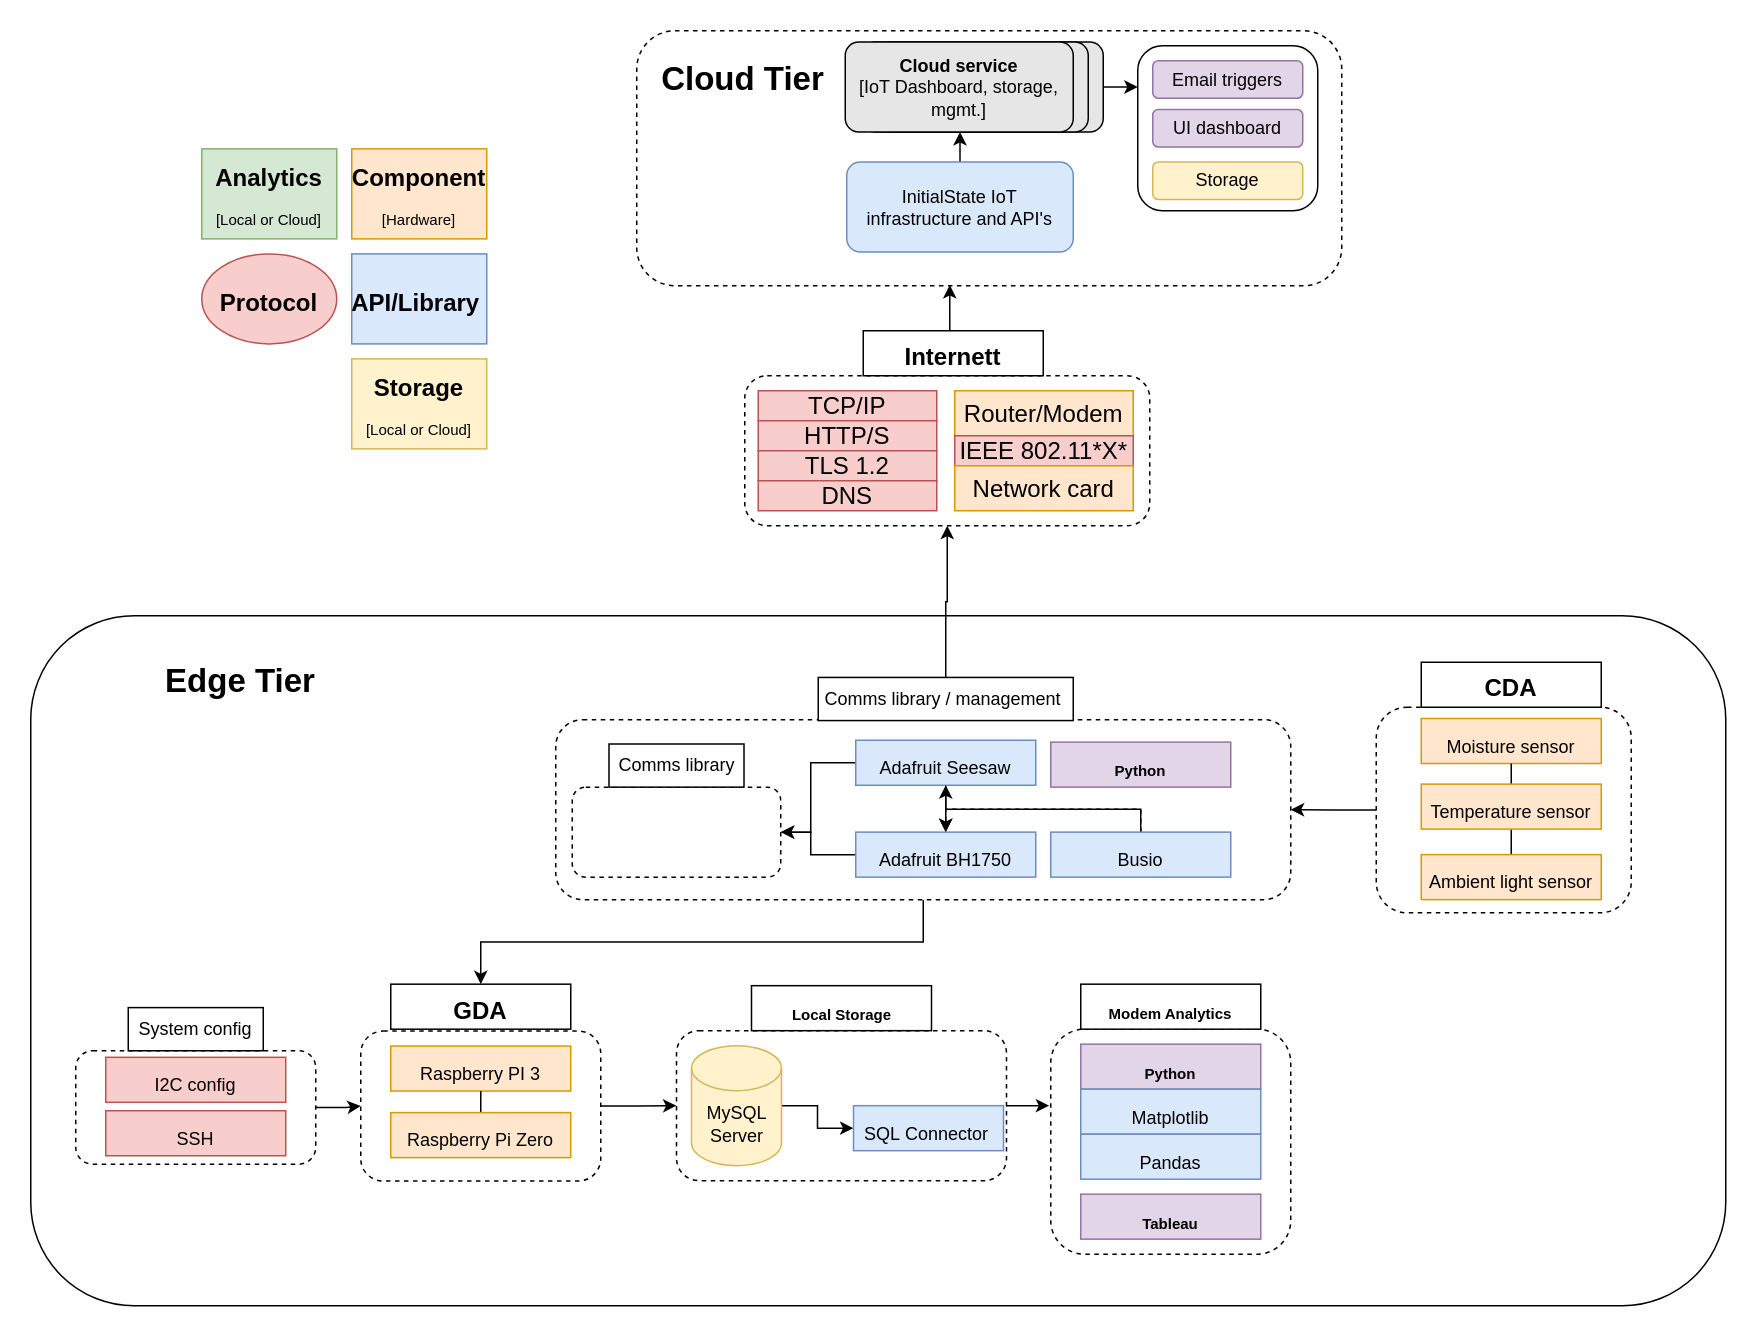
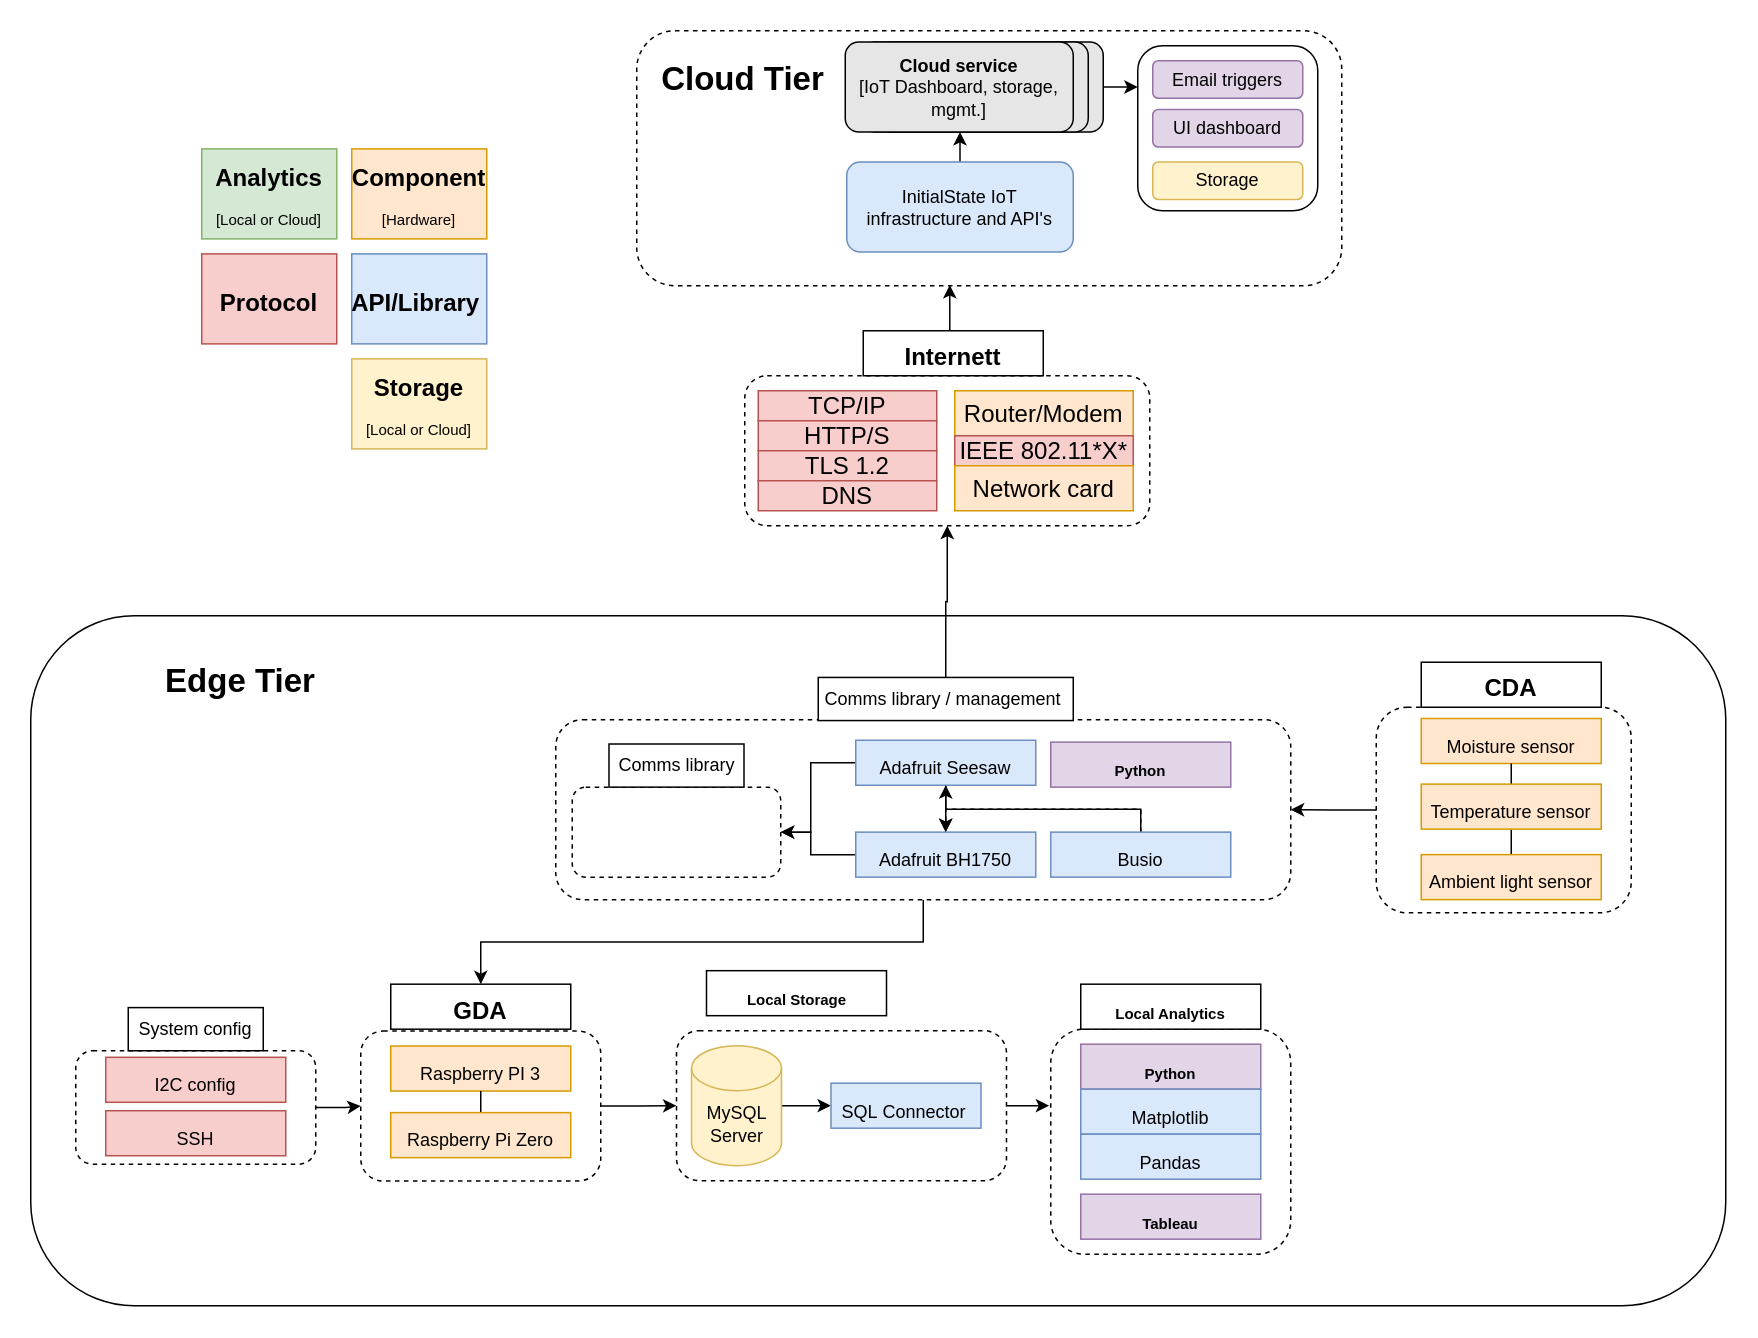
node "Protocol": shape ellipse -> rectangle
node "Modem Analytics": label "Modem Analytics" -> "Local Analytics"
node "Local Storage": moved (842, 1008) -> (797, 993)
node "SQL Connector": moved (929, 1128) -> (906, 1106)
